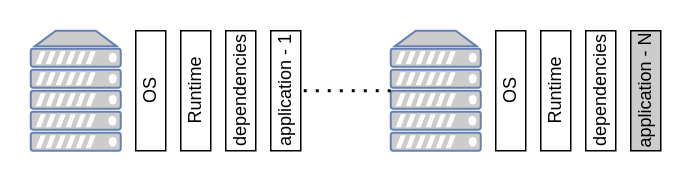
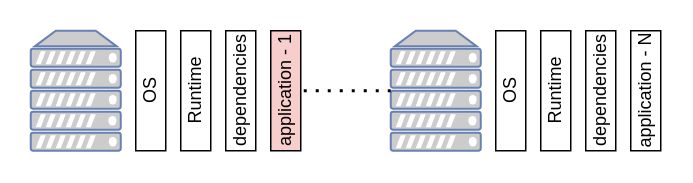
node "application - 1": fillcolor #ffffff -> #f8cecc
node "application - N": fillcolor #cccccc -> #ffffff
